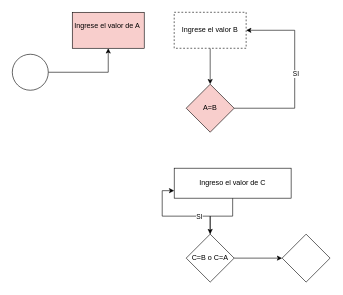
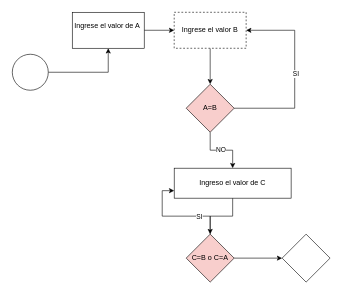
node "Ingrese el valor de A": fillcolor #f8cecc -> #ffffff
edge "Ingrese el valor de A" -> "Ingrese el valor B": added
edge "A=B" -> "Ingreso el valor de C": added, label "NO"
node "C=B o C=A": fillcolor #ffffff -> #f8cecc
